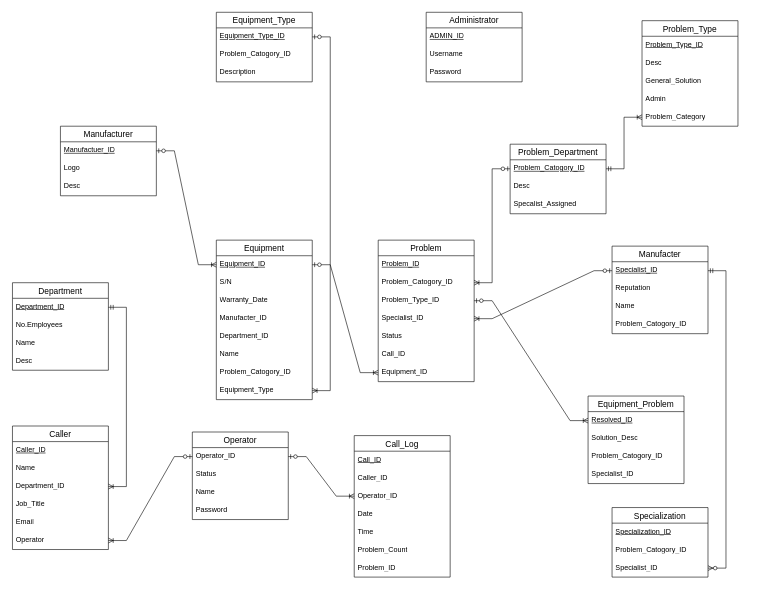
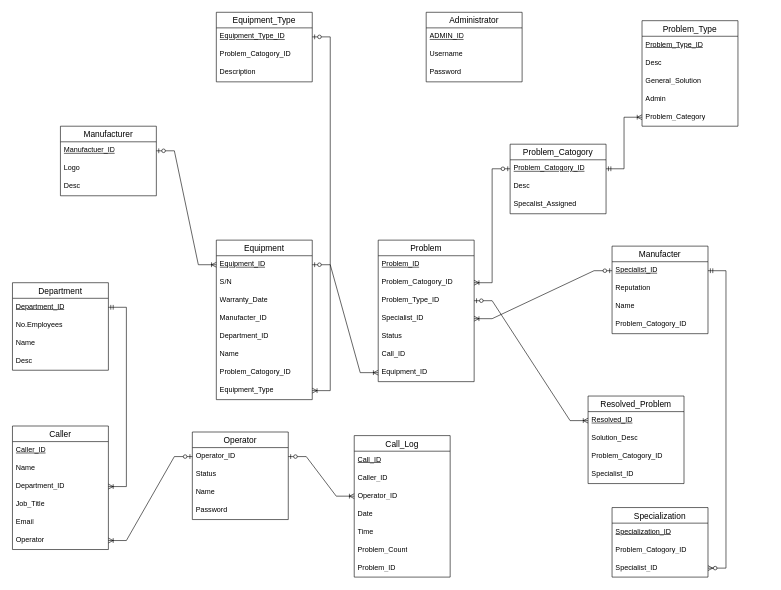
node "Problem_Department": label "Problem_Department" -> "Problem_Catogory"
node "Equipment_Problem": label "Equipment_Problem" -> "Resolved_Problem"
